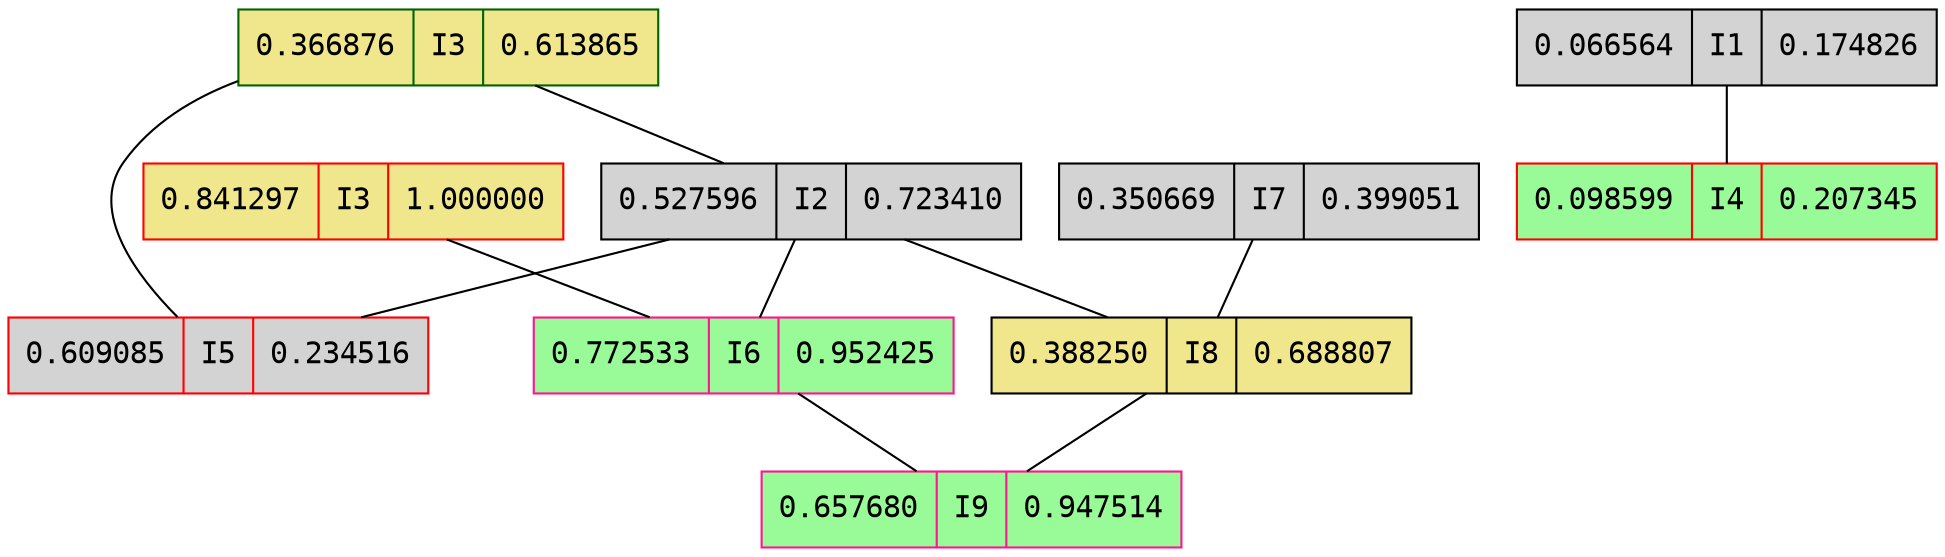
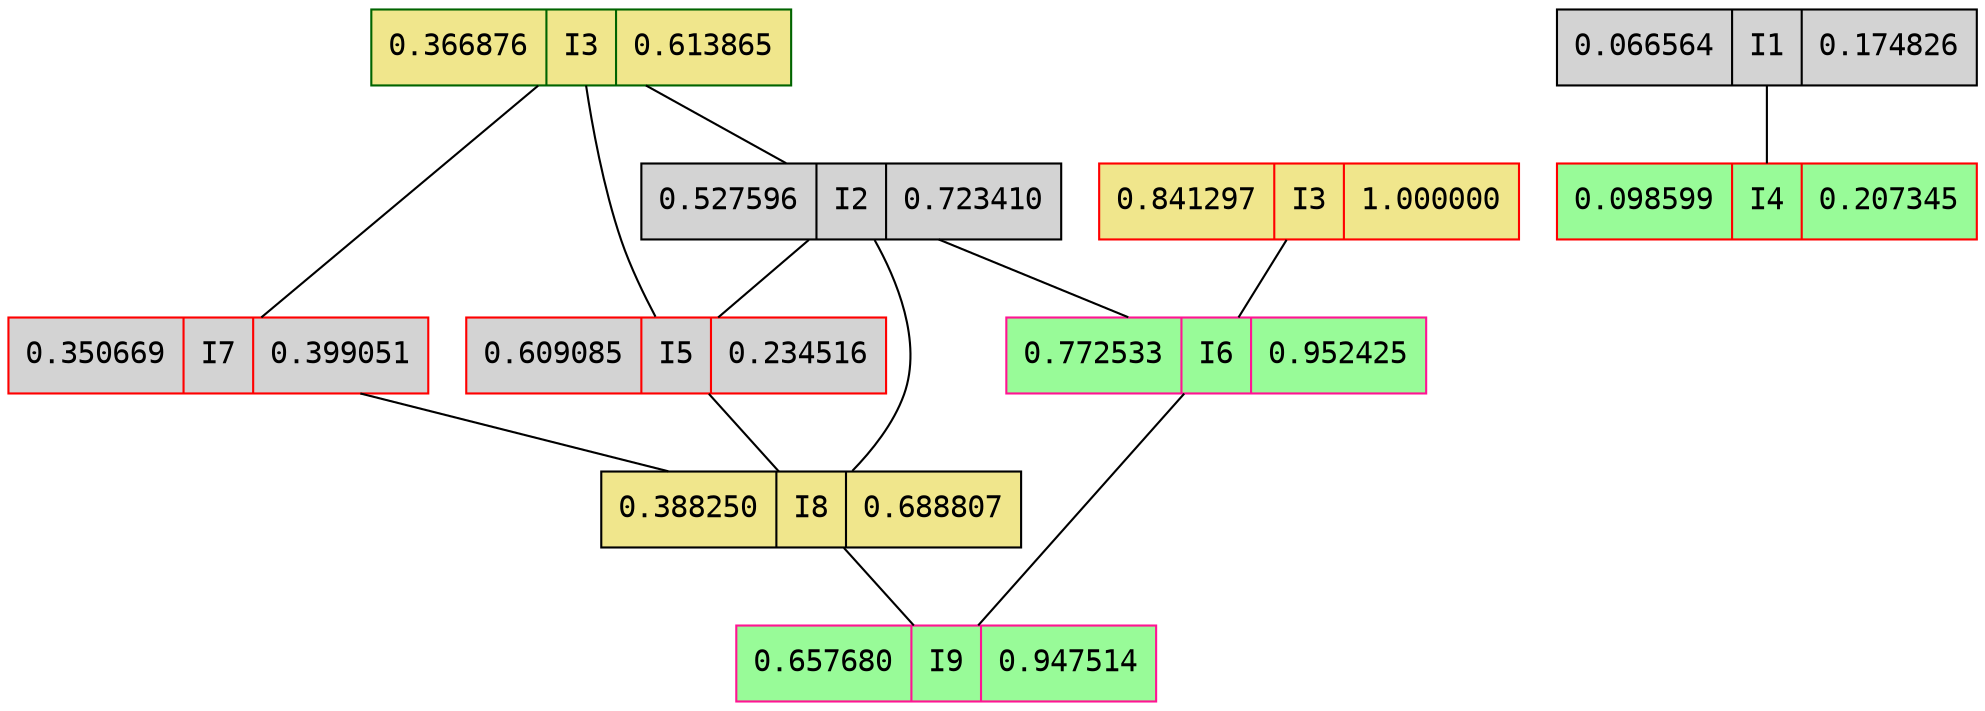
node "0.350669": color black -> red
edge "0.366876" -- "0.350669": added
edge "0.609085" -- "0.388250": added
